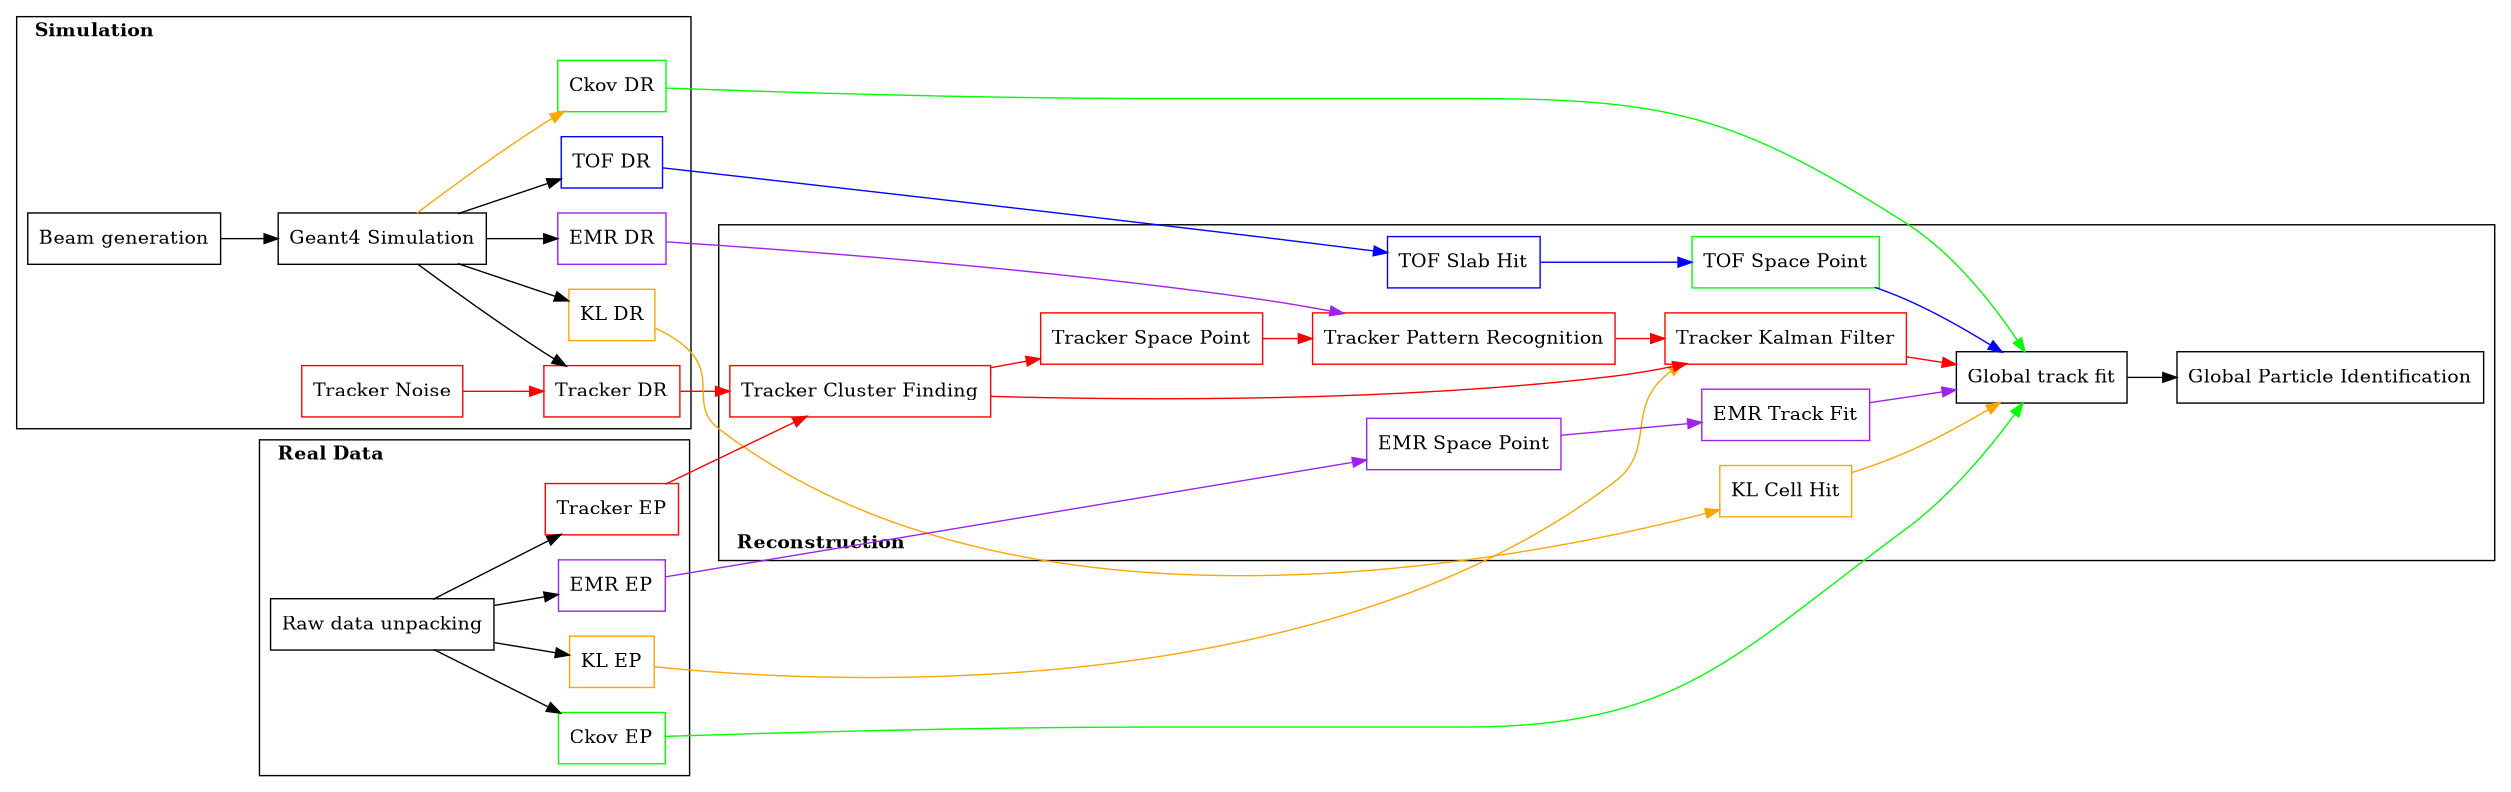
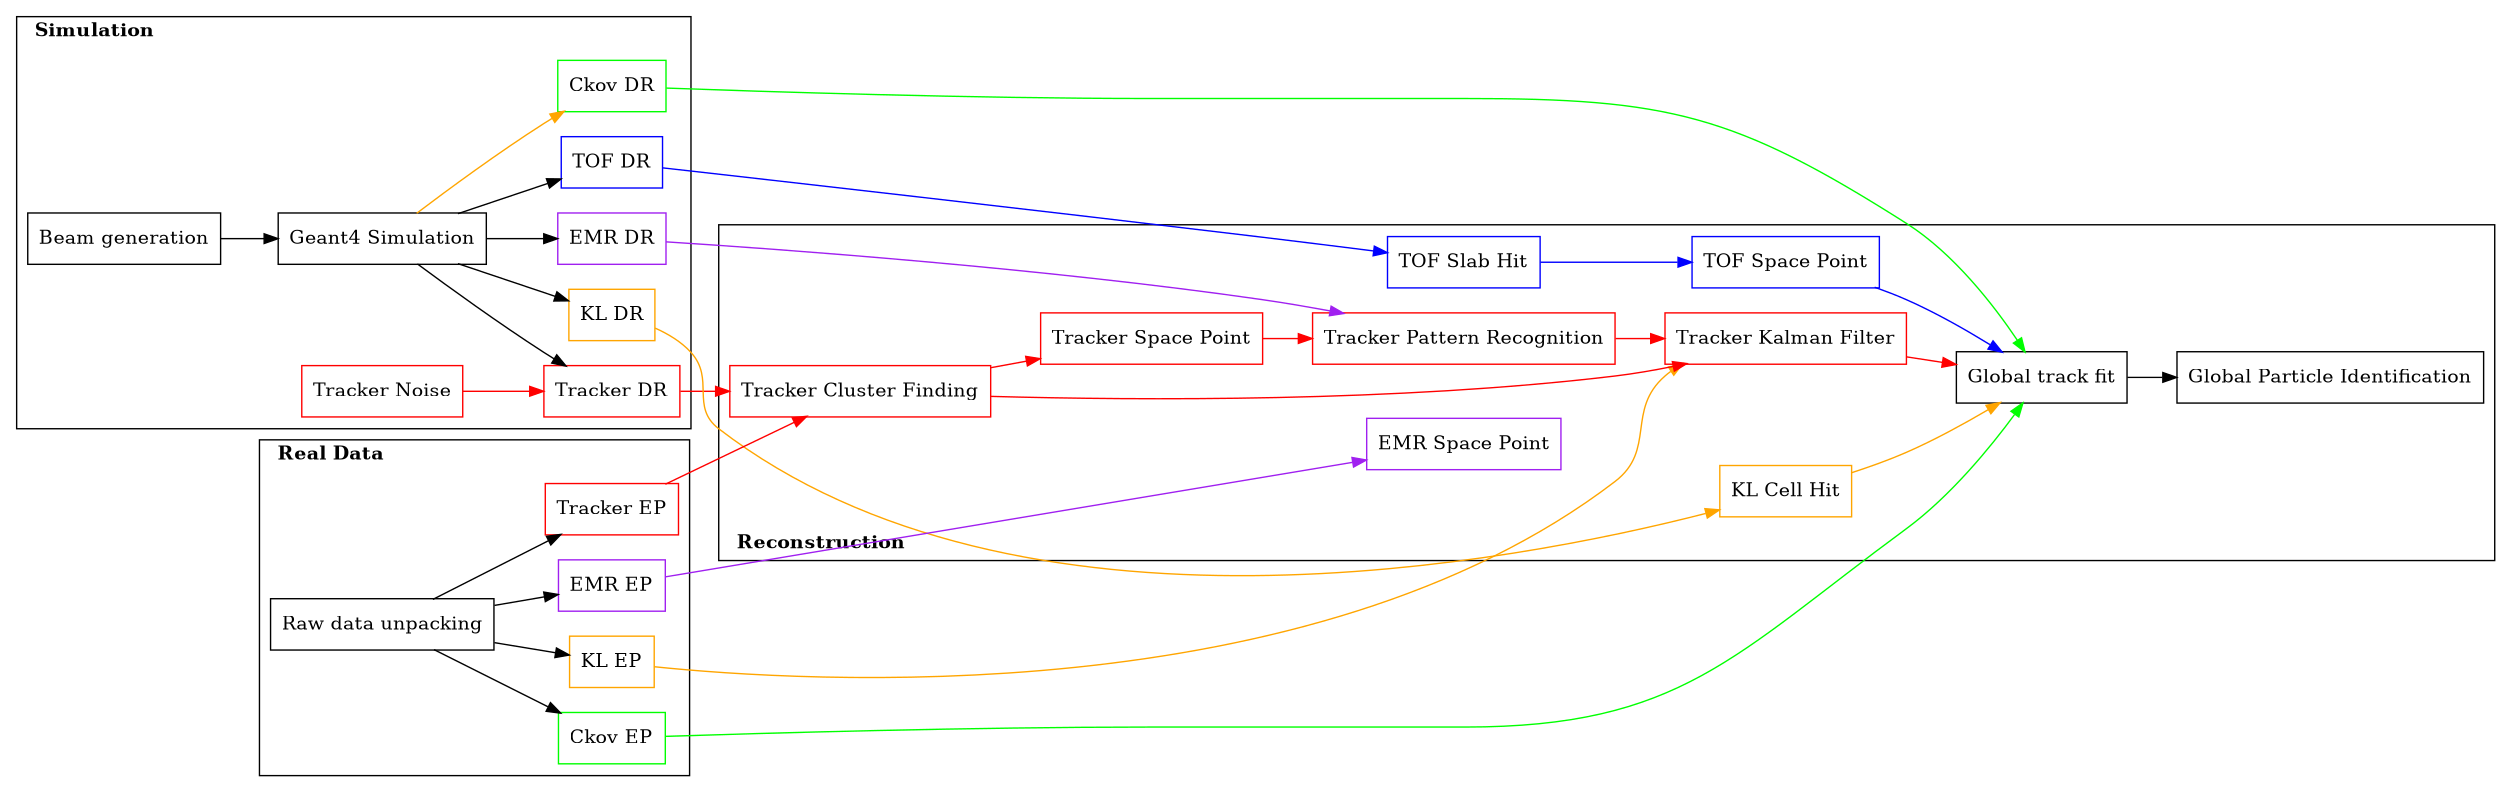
node "TOF Space Point": color green -> blue
node "EMR Track Fit": removed
